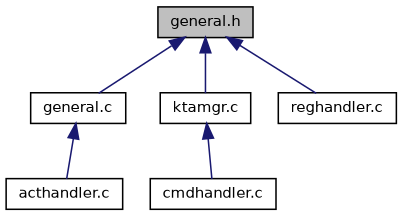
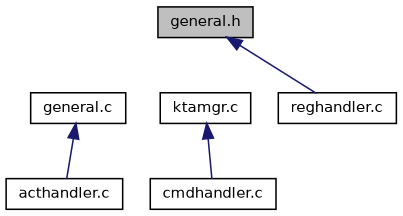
edge "general.c" -> "general.h": removed
edge "ktamgr.c" -> "general.h": removed
